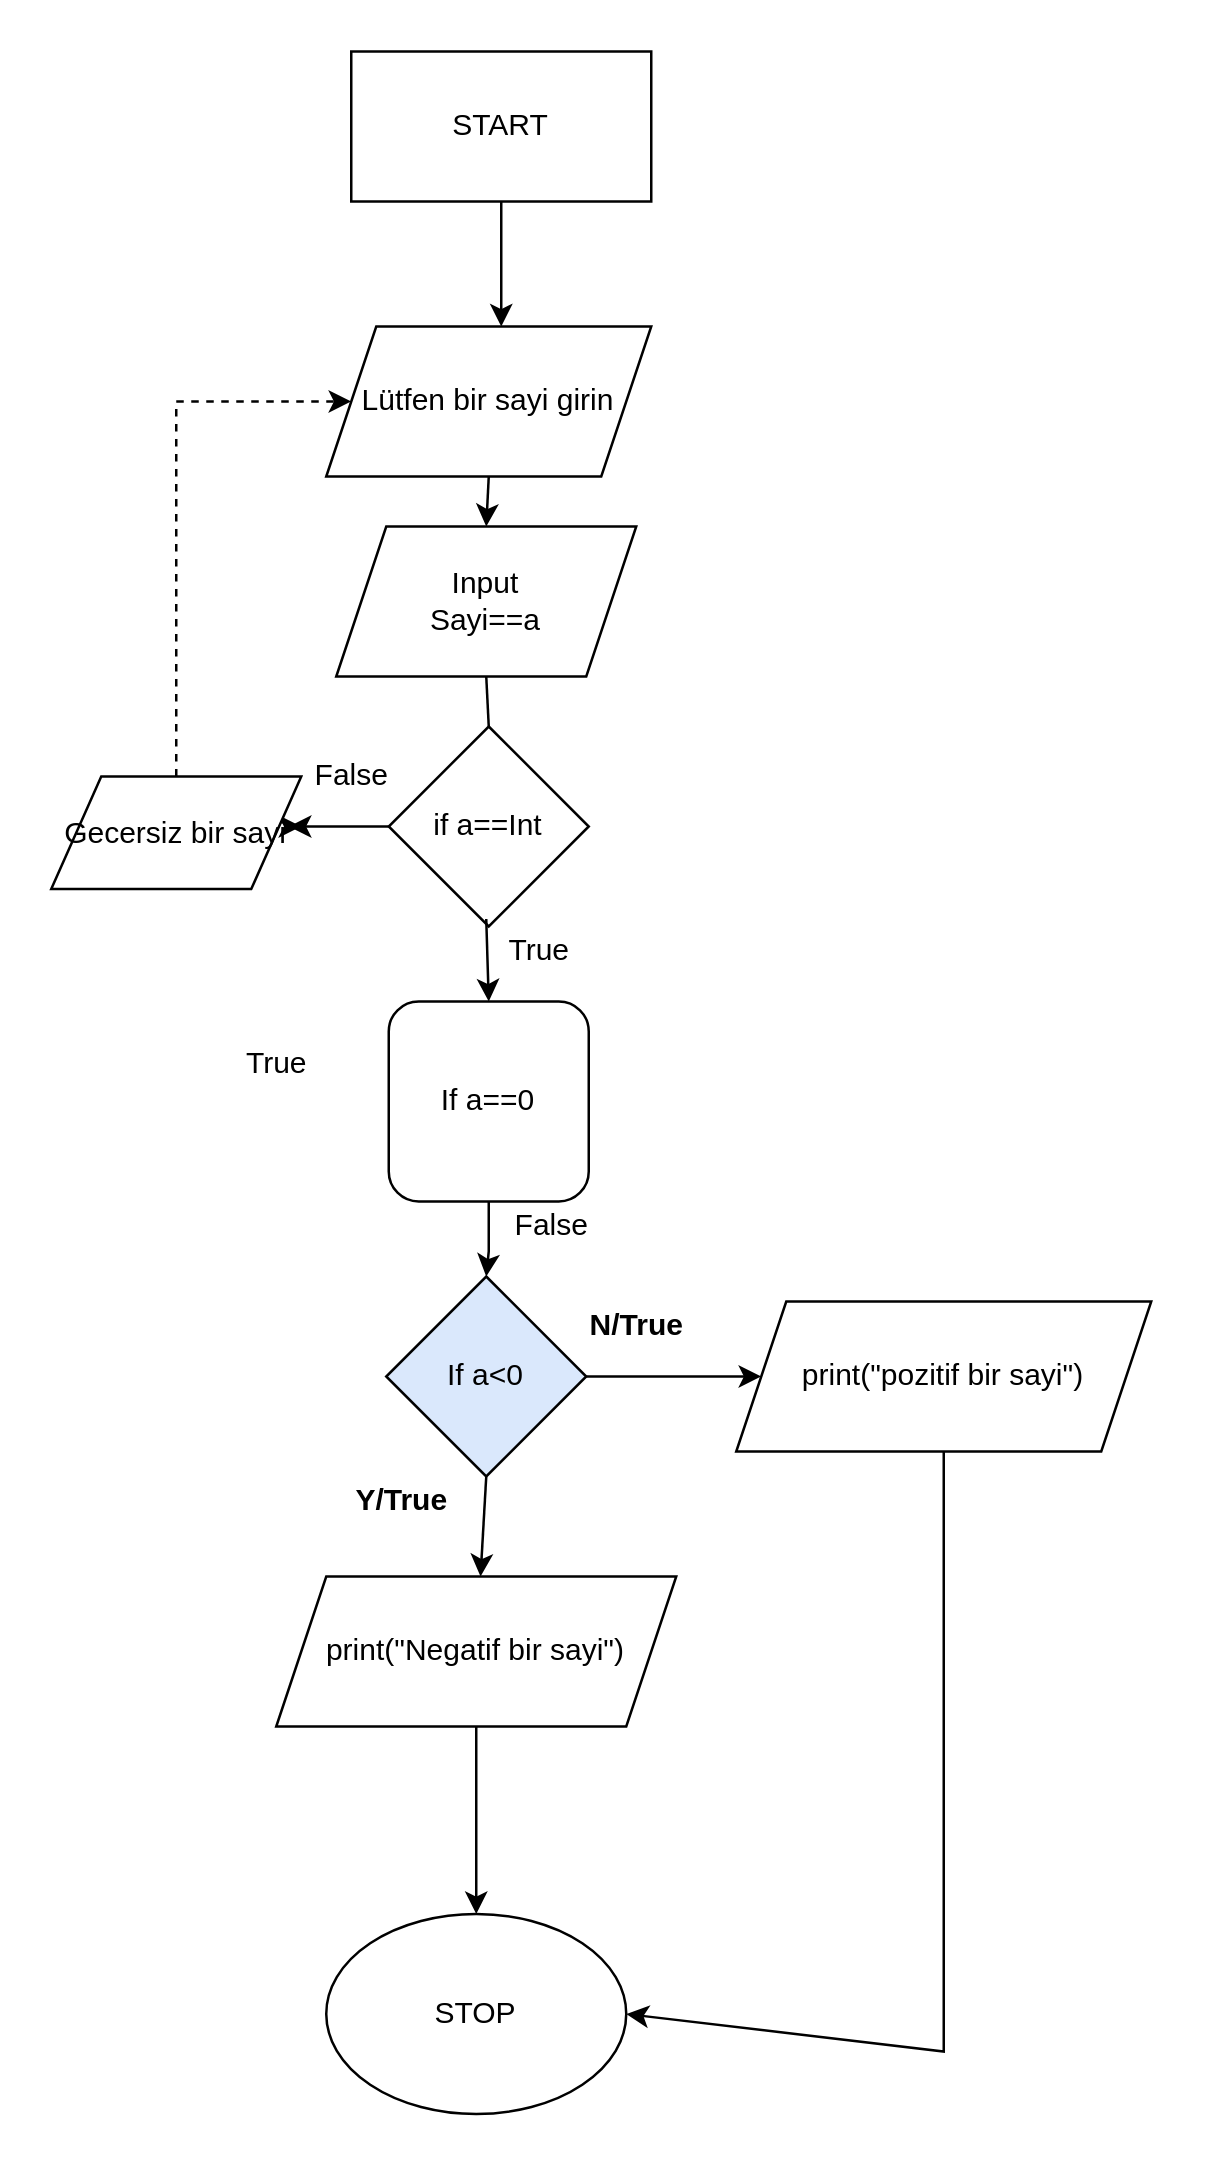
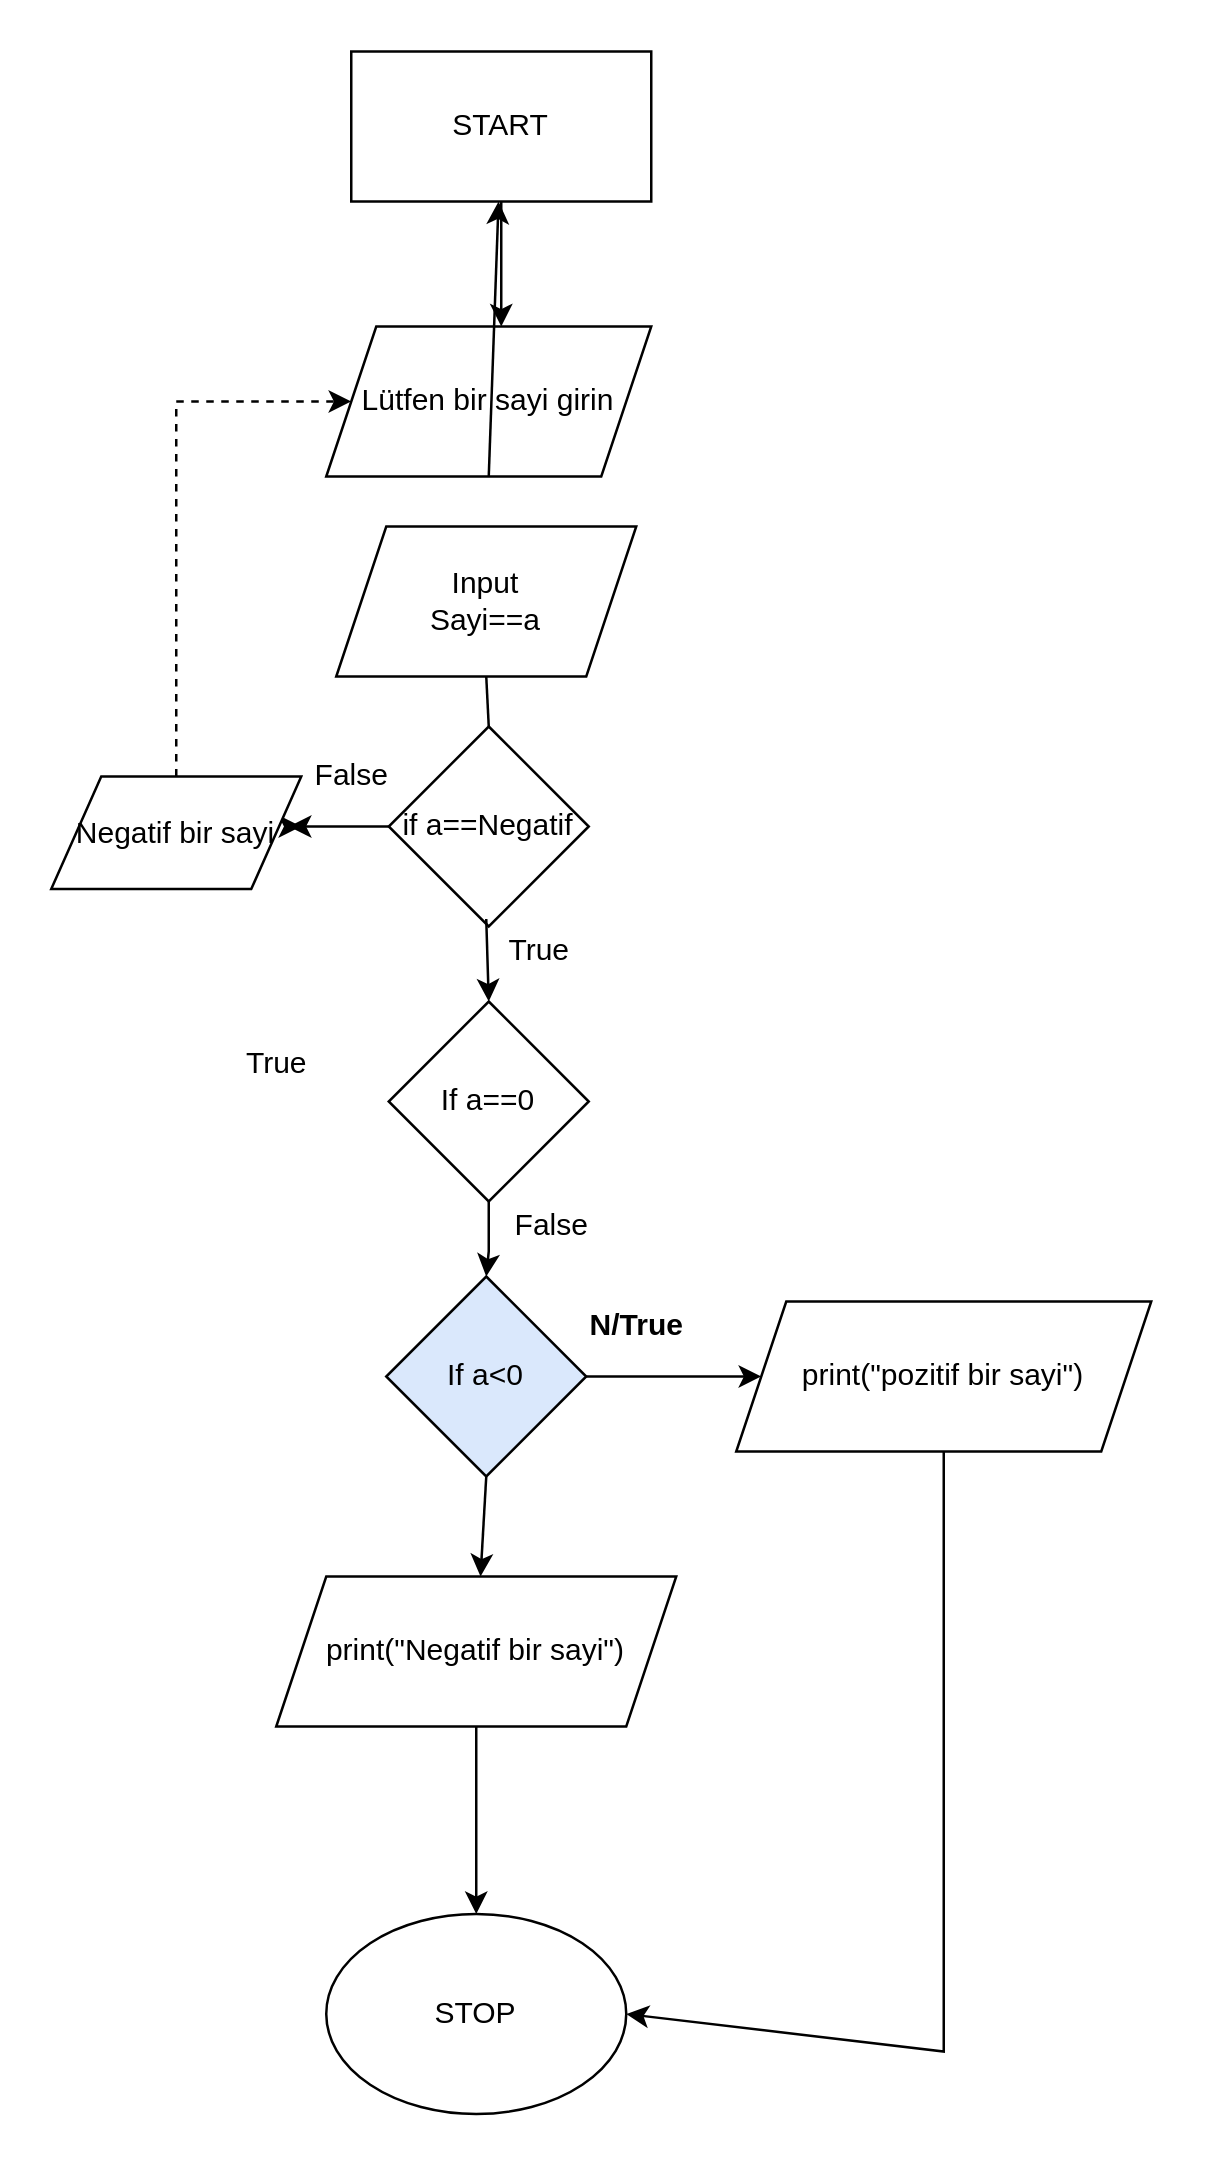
edge "Lütfen bir sayi girin" -> "Input Sayi==a": now "Lütfen bir sayi girin" -> "START"
node "if a==Int": label "if a==Int" -> "if a==Negatif"
node "Gecersiz bir sayi": label "Gecersiz bir sayi" -> "Negatif bir sayi"
node "If a==0": shape rounded rectangle -> diamond
node "Y/True": removed
